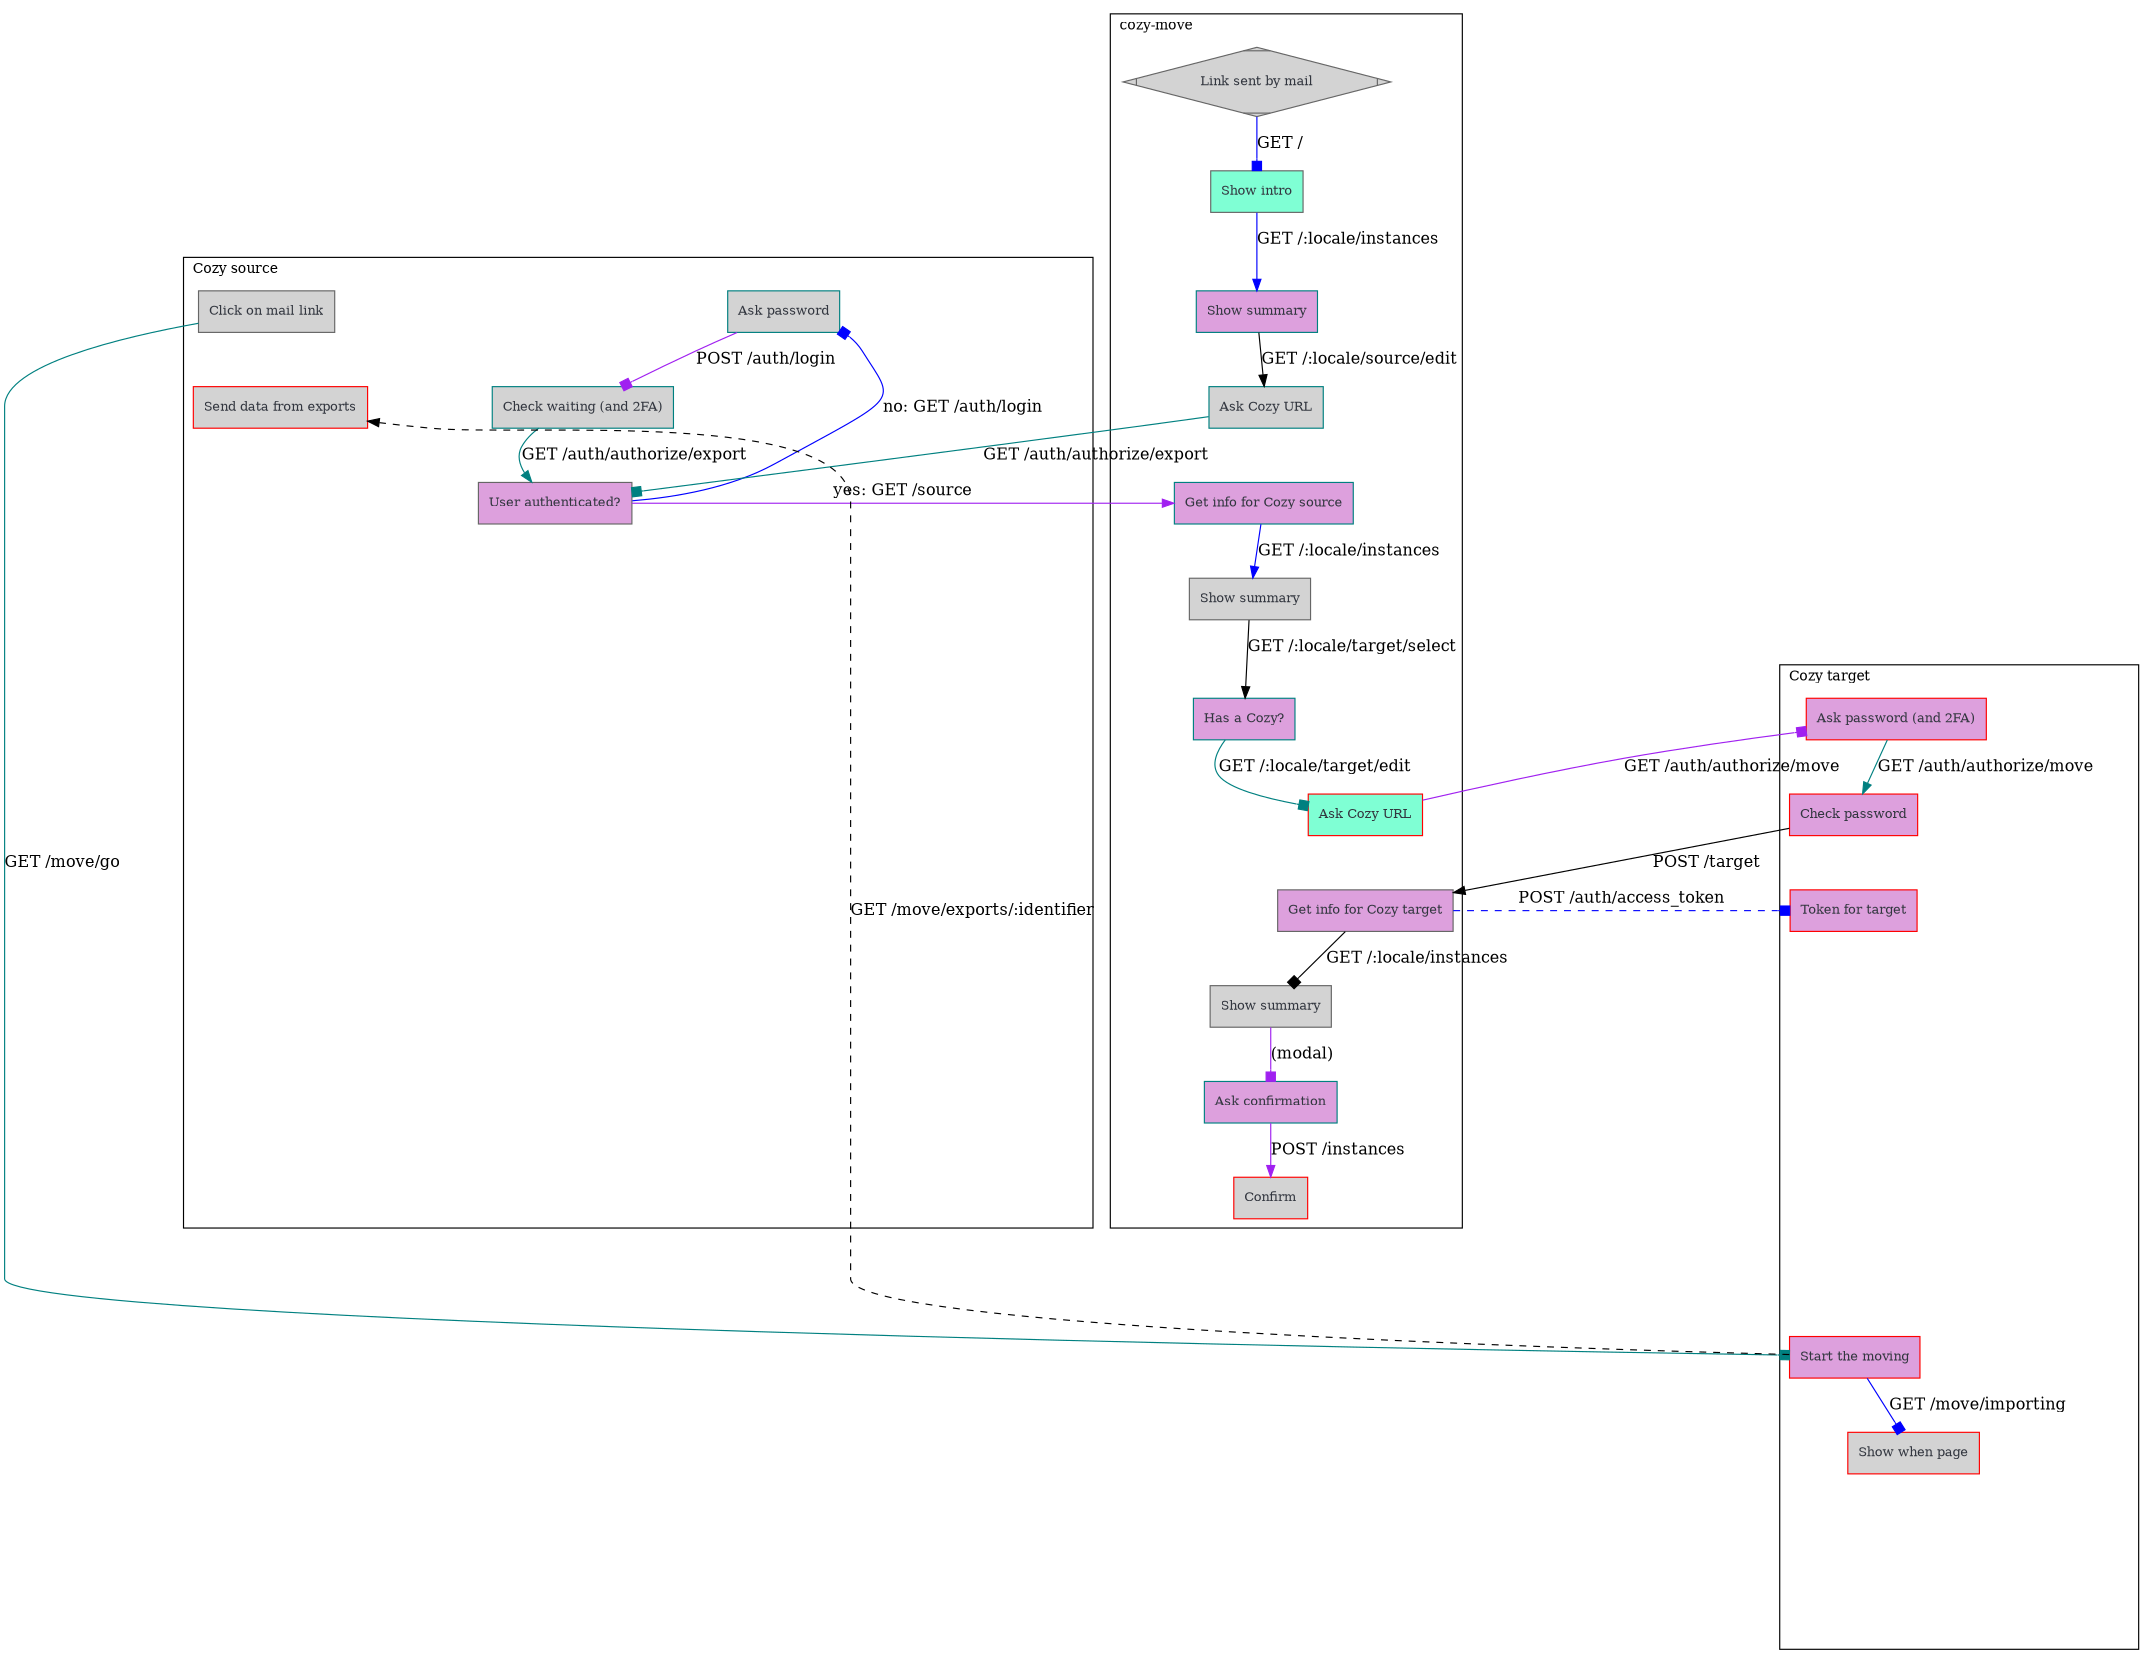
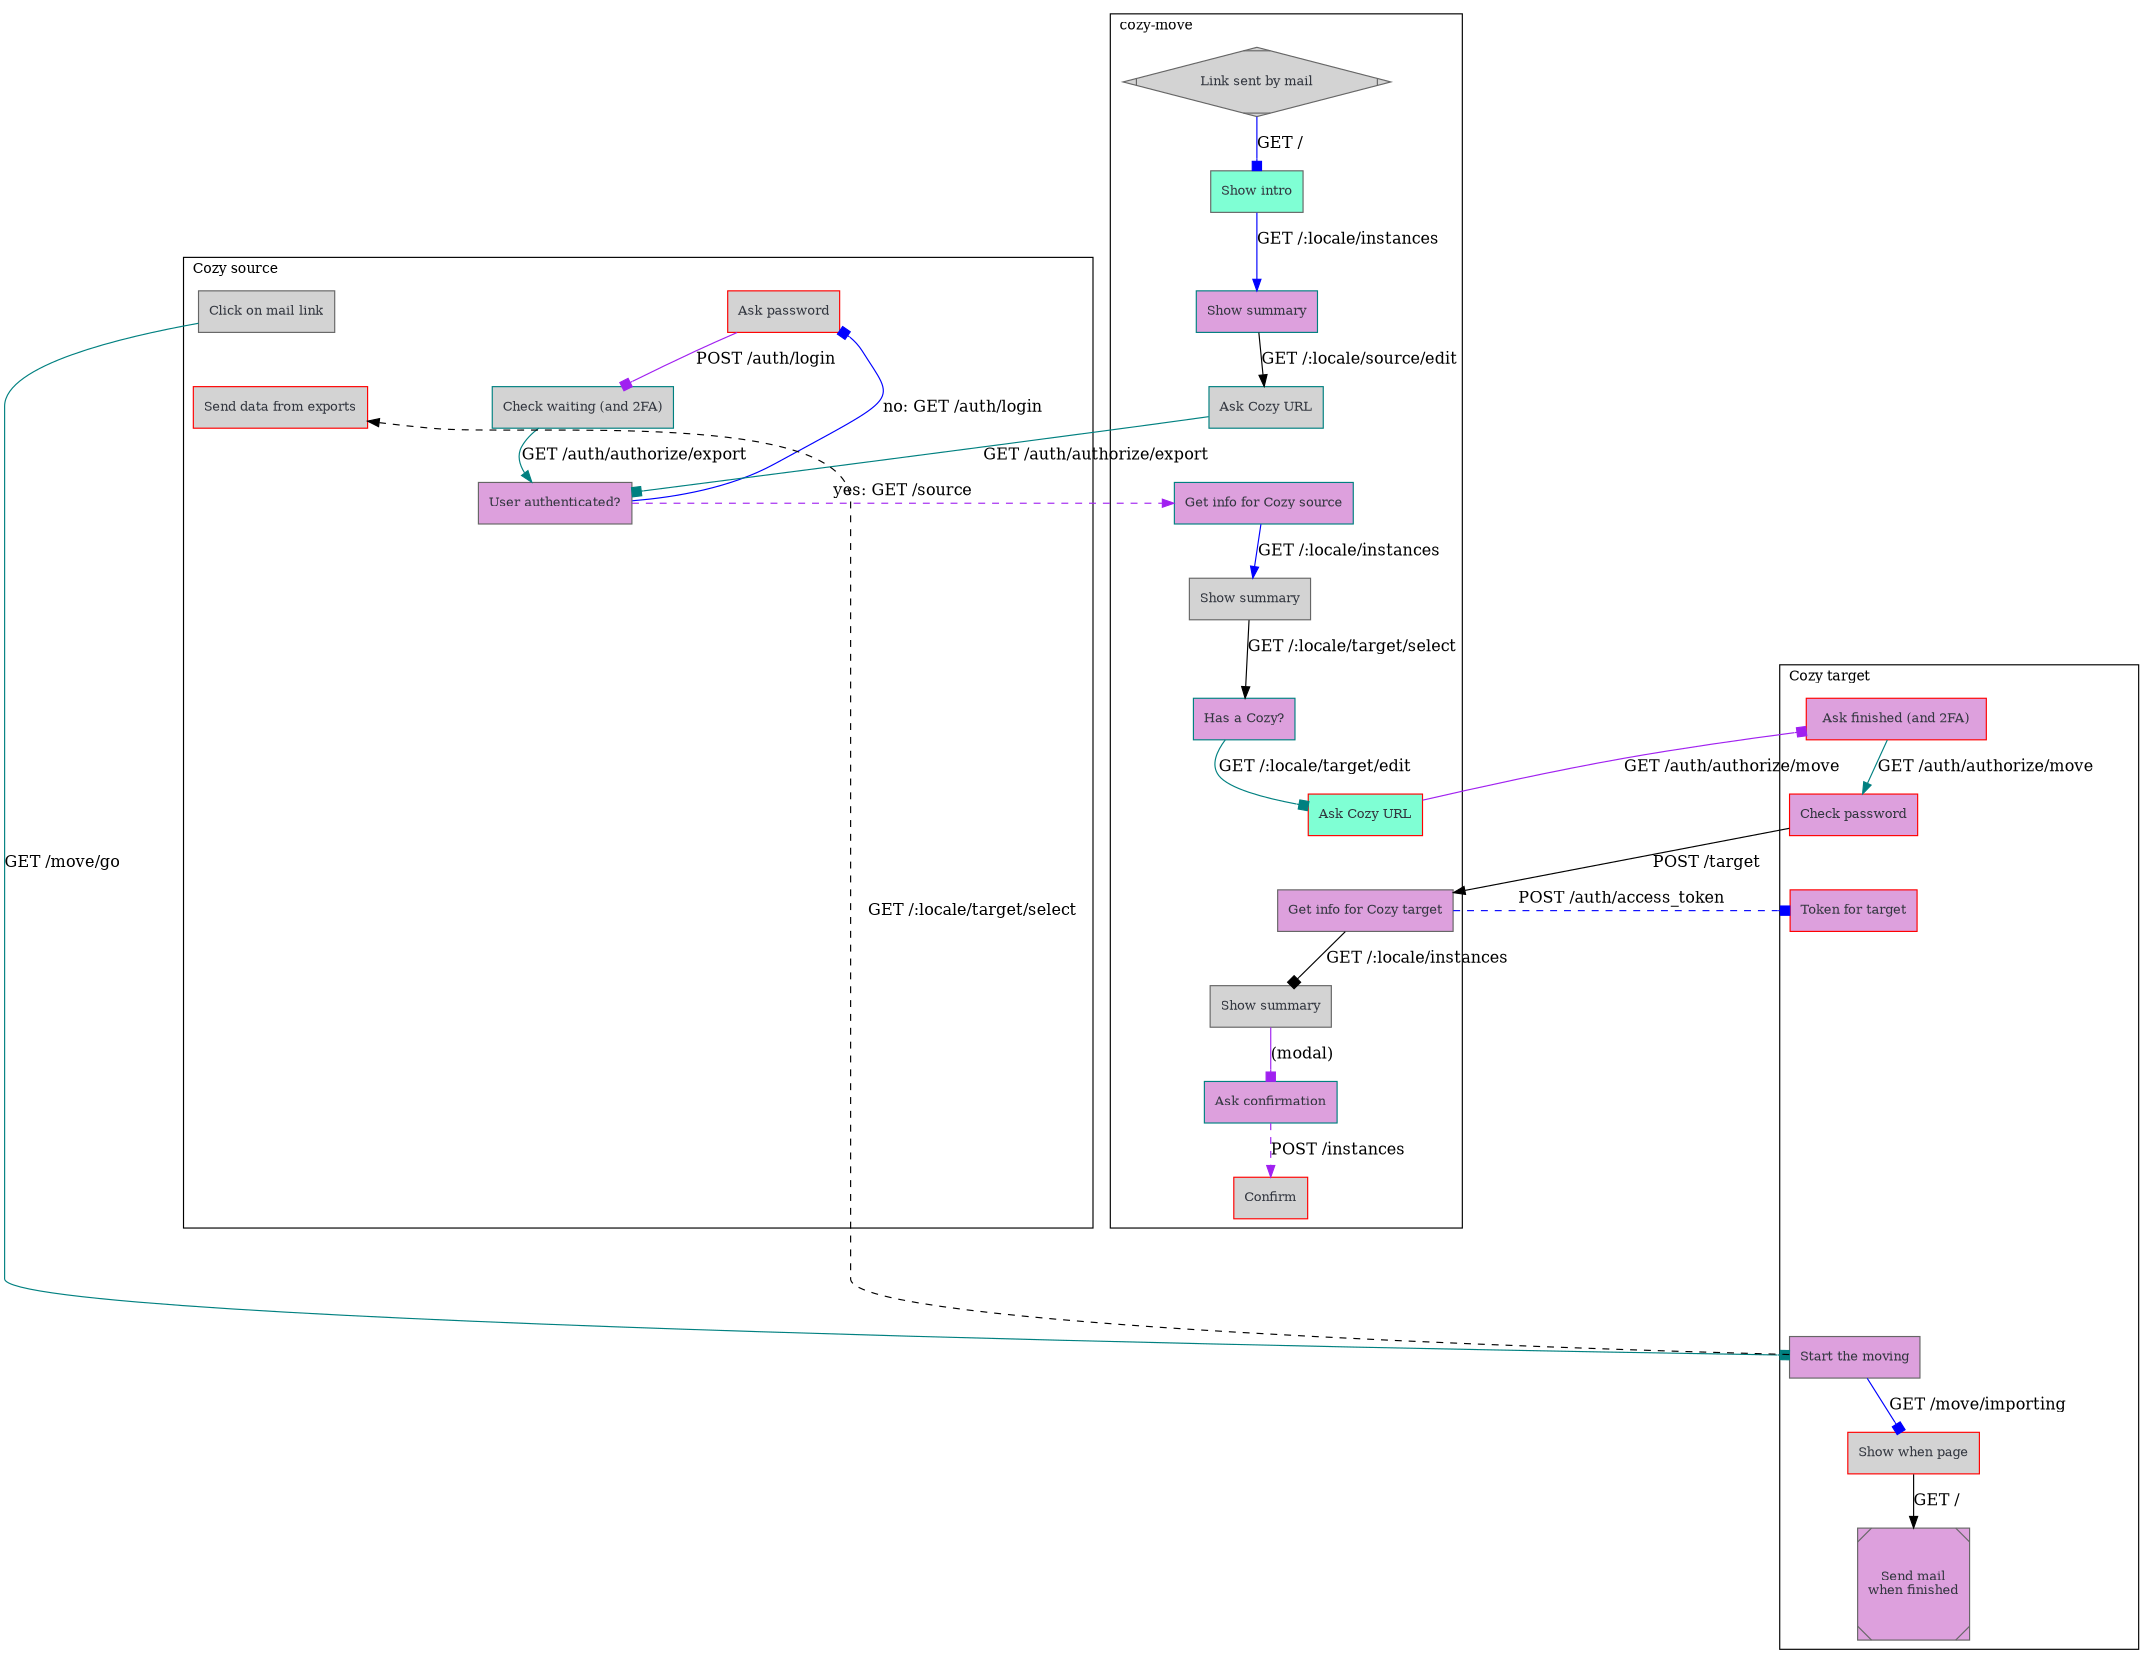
node "Ask password": color teal -> red
edge "User authenticated?" -> "Get info for Cozy source": style solid -> dashed
node "Ask password (and 2FA)": label "Ask password (and 2FA)" -> "Ask finished (and 2FA)"
edge "Start the moving" -> "Send data from exports": label "GET /move/exports/:identifier" -> "GET /:locale/target/select"
edge "Ask confirmation" -> "Confirm": style solid -> dashed
node "Start the moving": color red -> gray40
node "Send mail when finished": added
